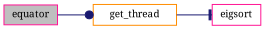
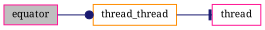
node "get_thread": label "get_thread" -> "thread_thread"
node "eigsort": label "eigsort" -> "thread"
